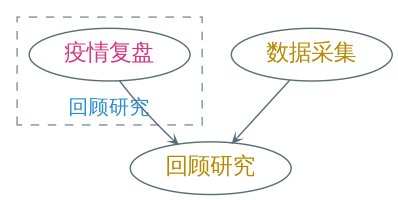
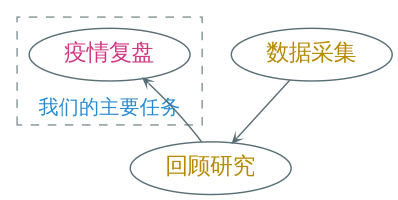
cluster "回顾研究": label "回顾研究" -> "我们的主要任务"
edge "疫情复盘" -> "回顾研究": reversed
